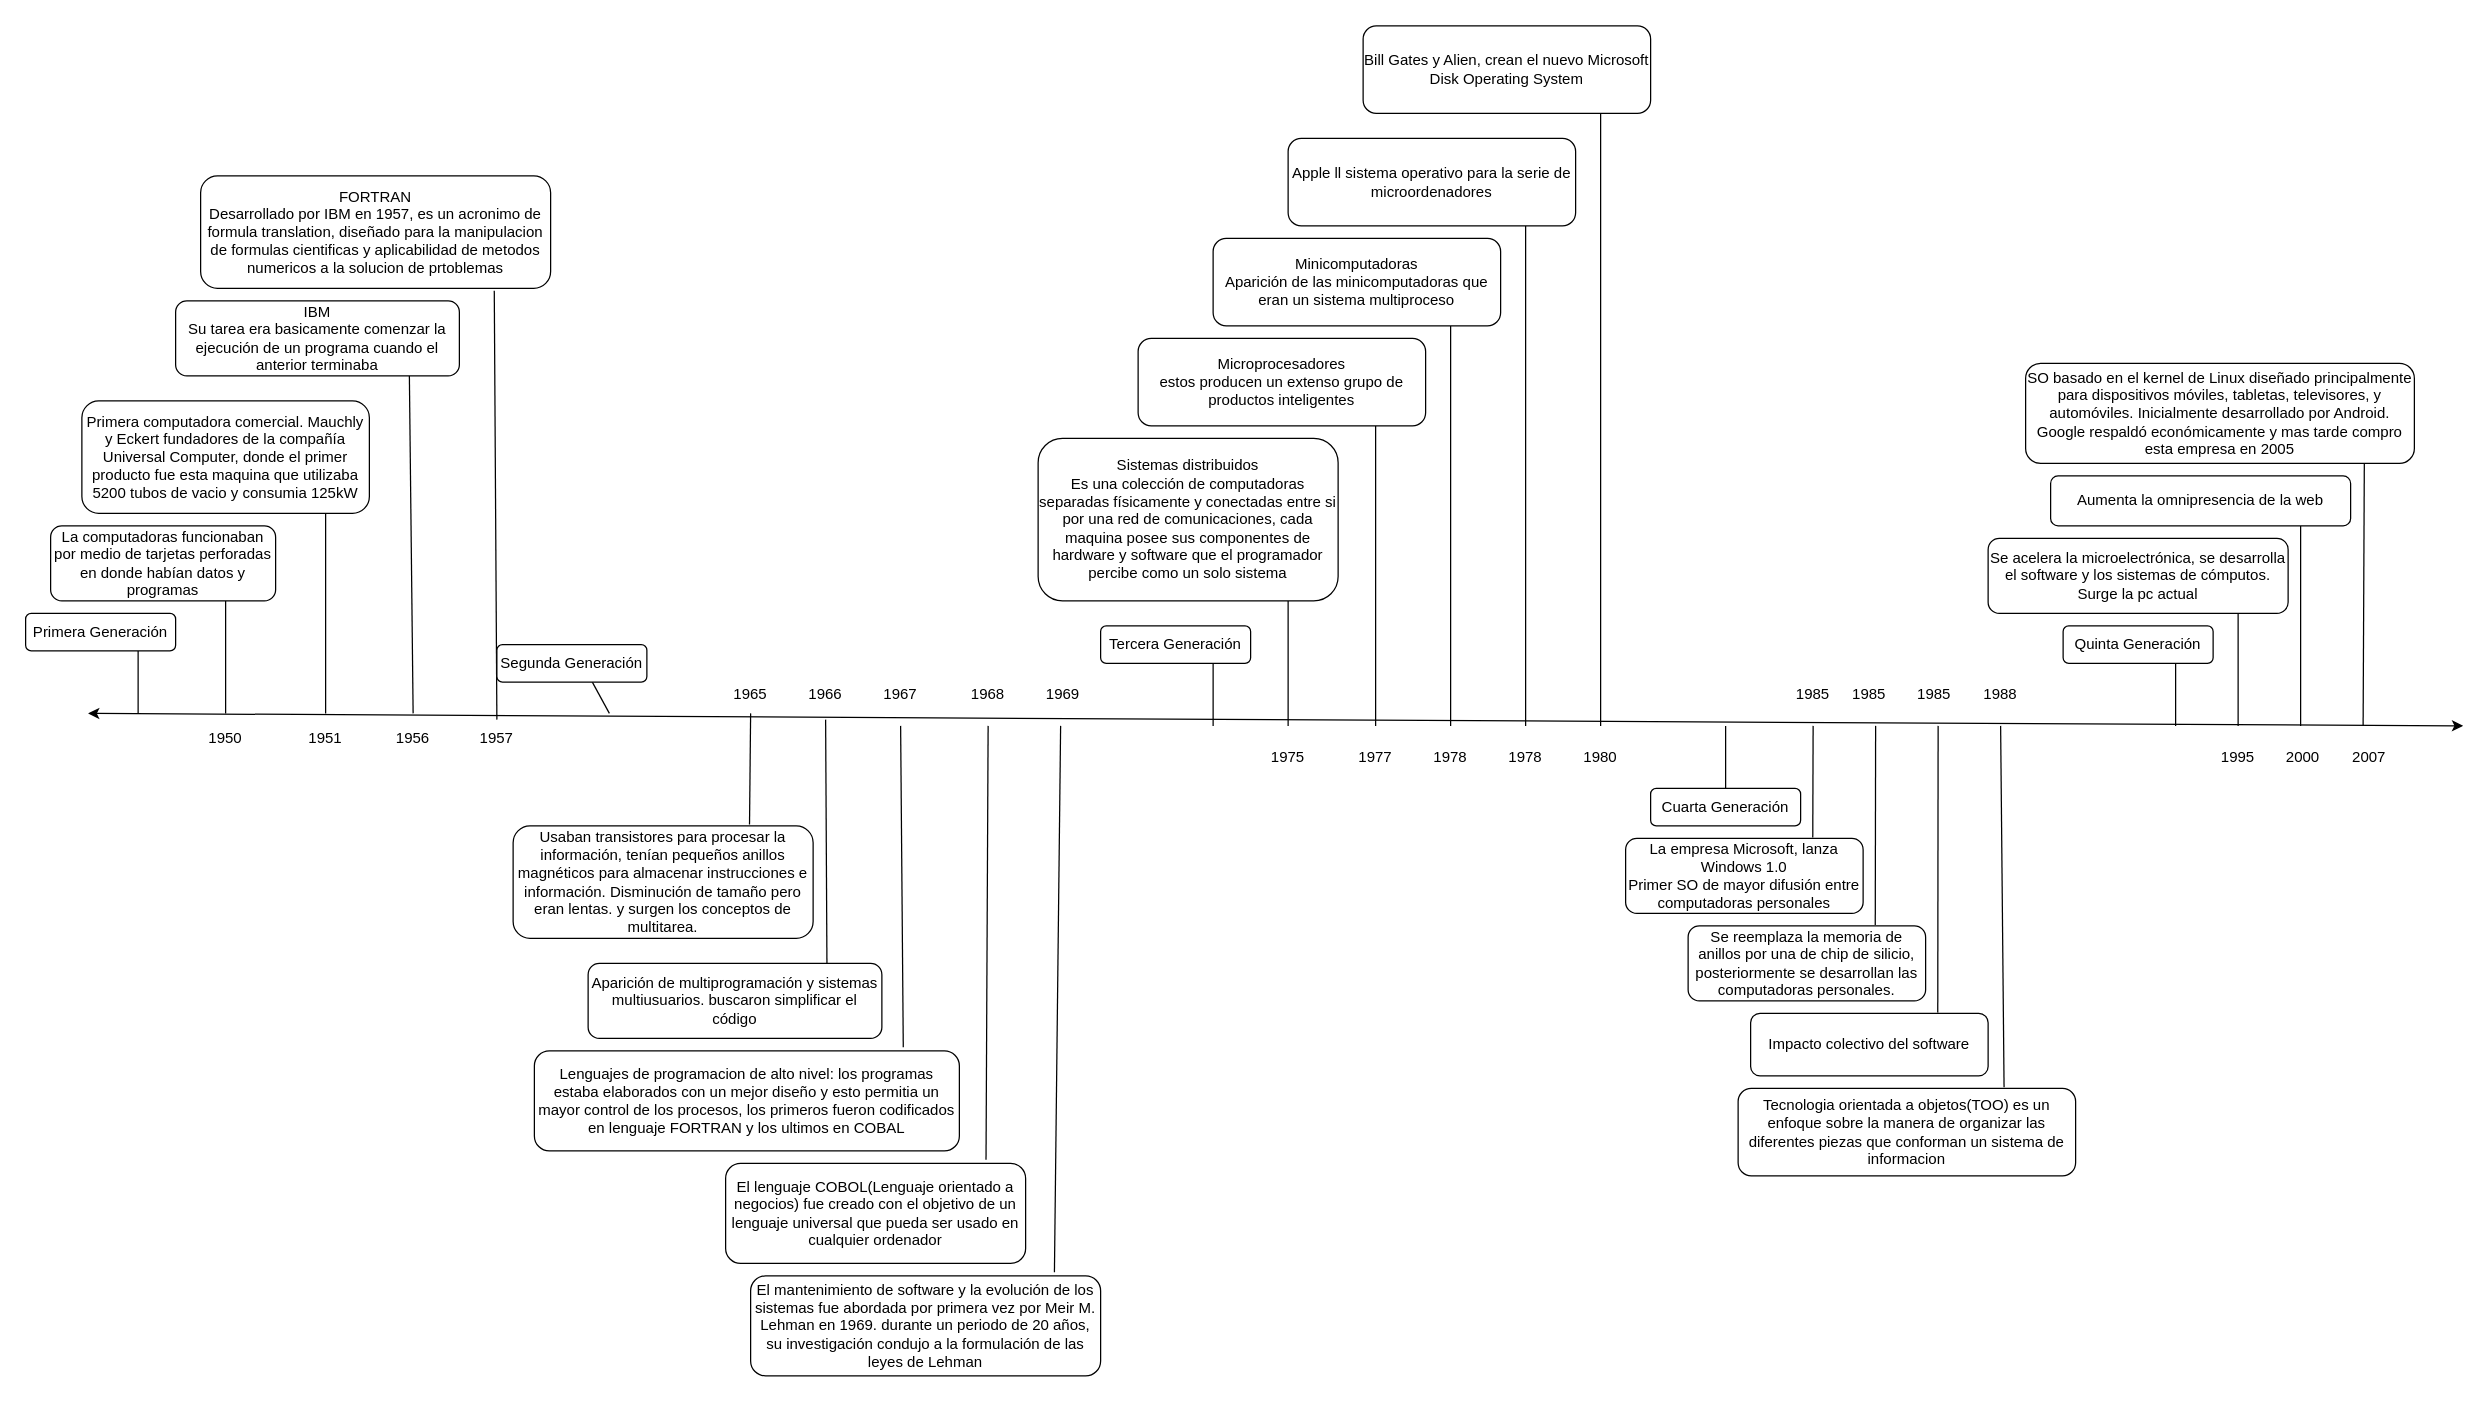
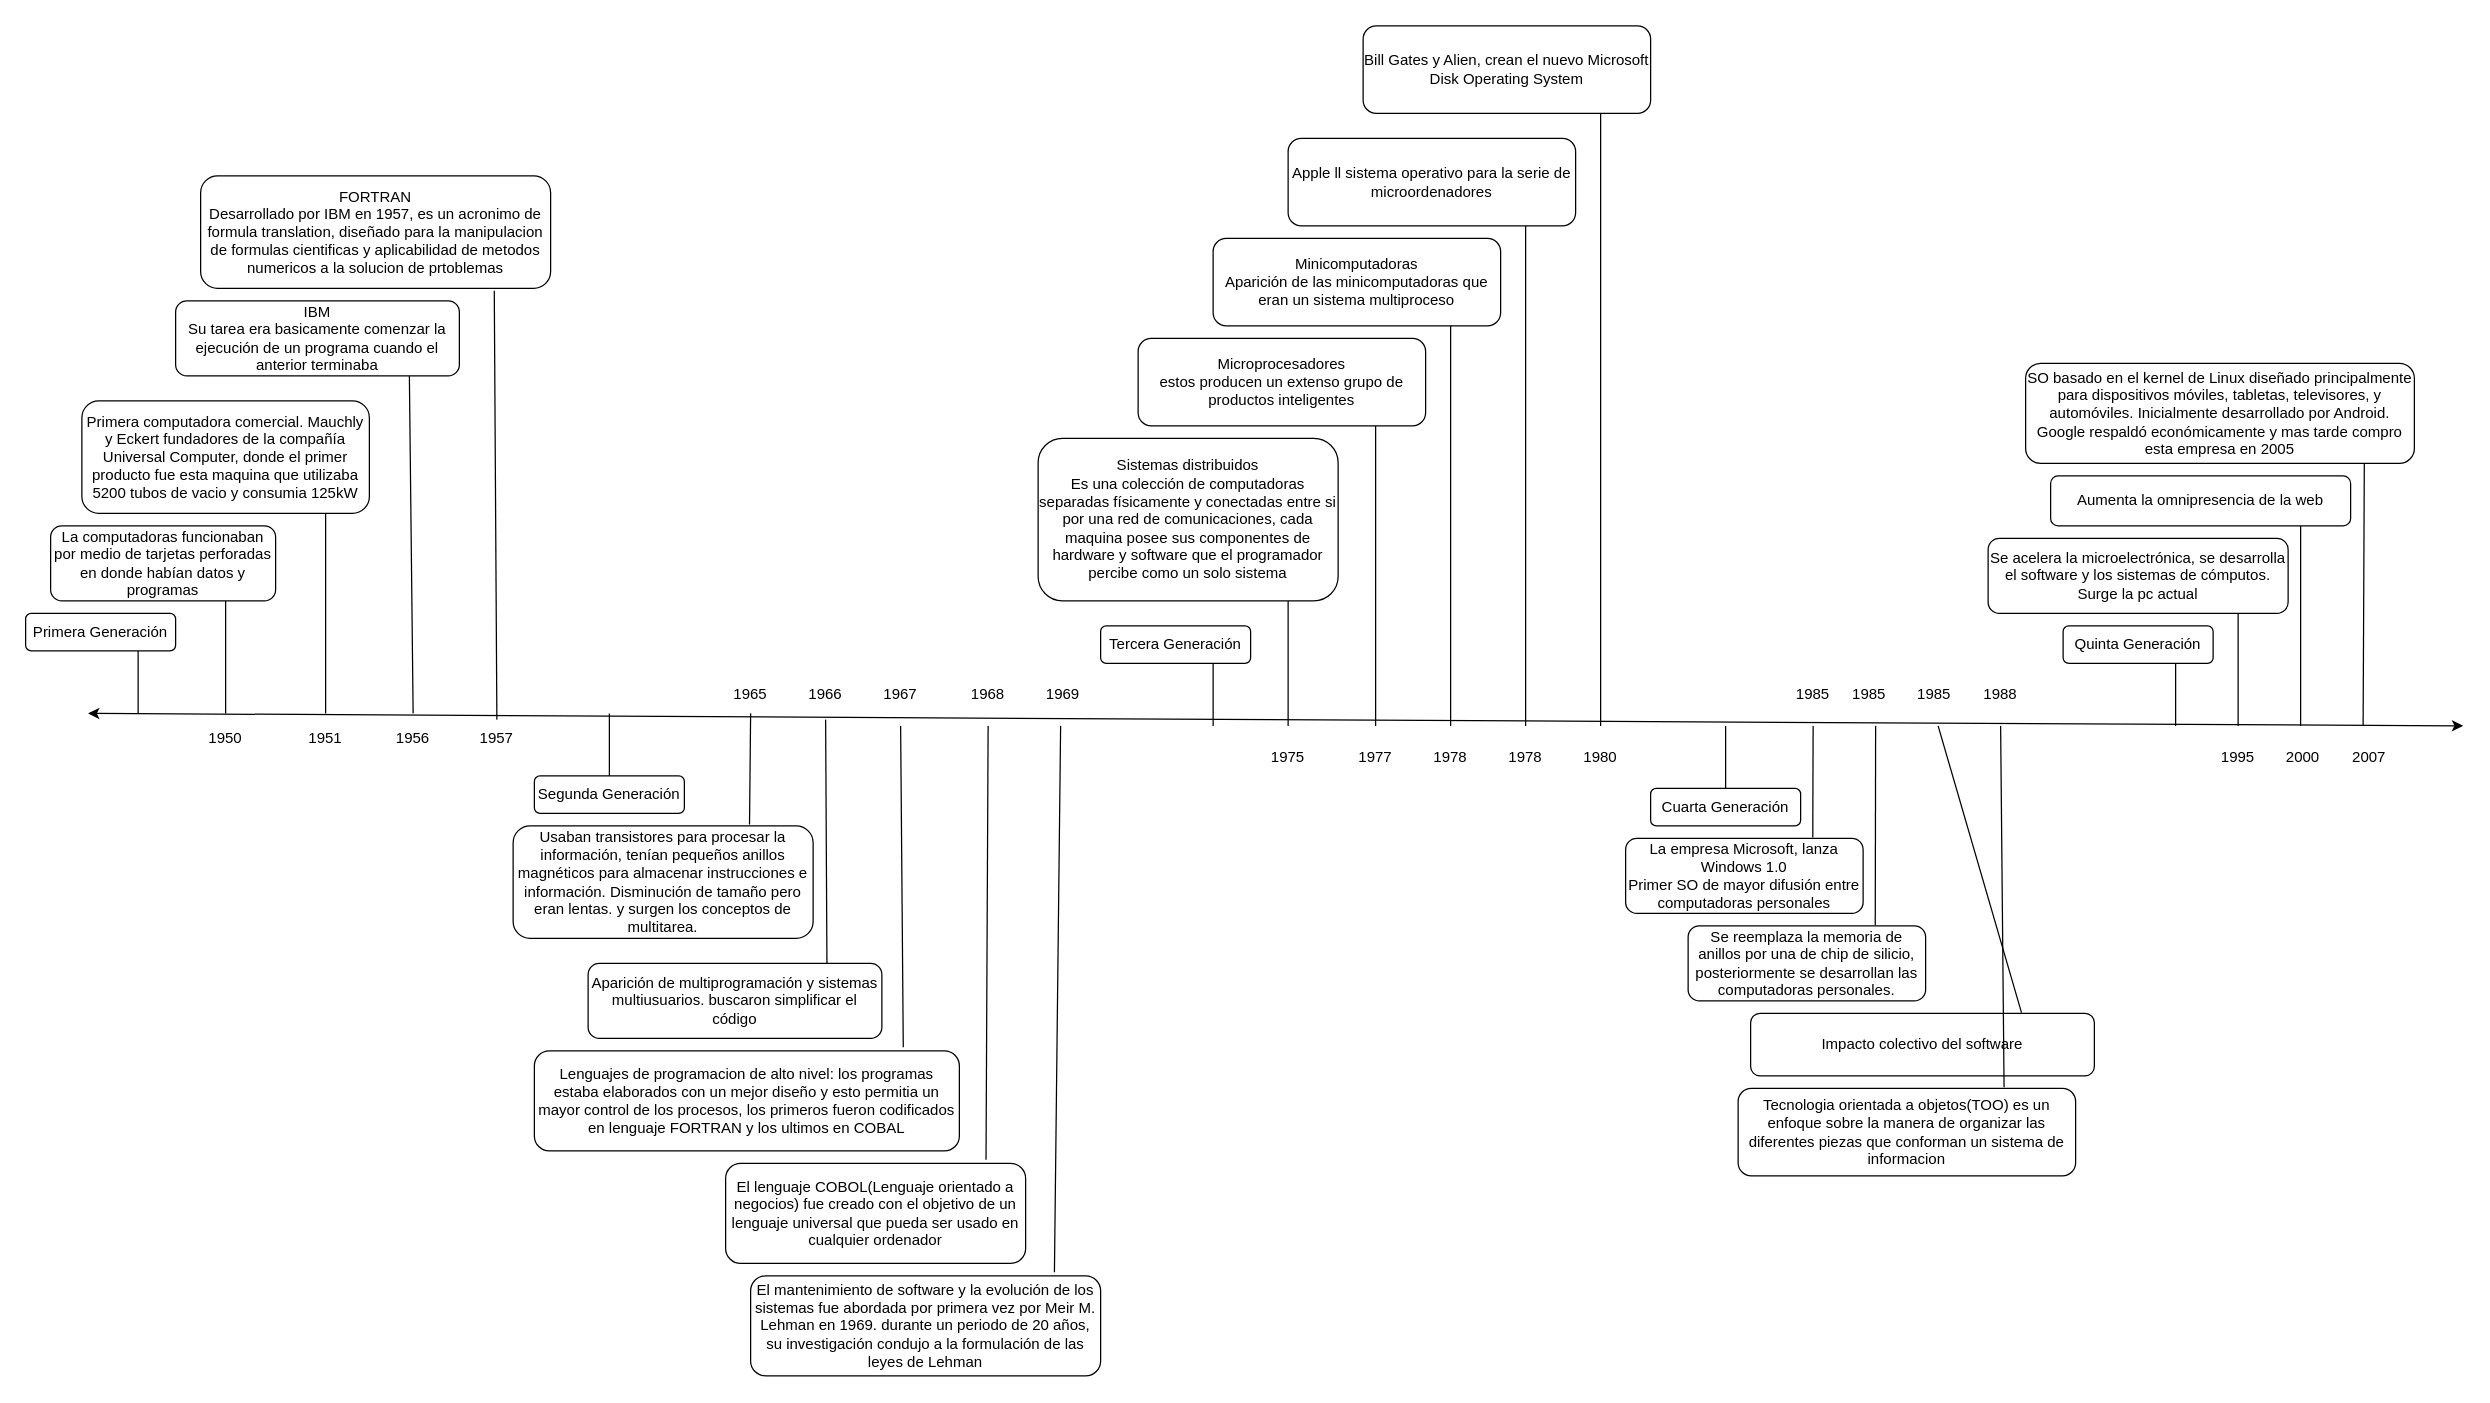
node "Segunda Generación": moved (572, 663) -> (609, 794)
node "Impacto colectivo del software": size 238x63 -> 344x63
